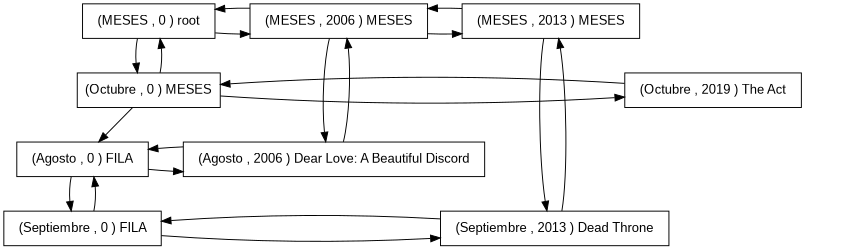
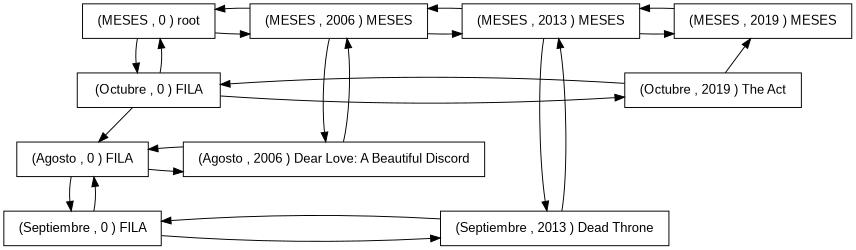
node "(MESES , 2019 ) MESES": added
node "(Octubre , 0 ) MESES": label "(Octubre , 0 ) MESES" -> "(Octubre , 0 ) FILA"
